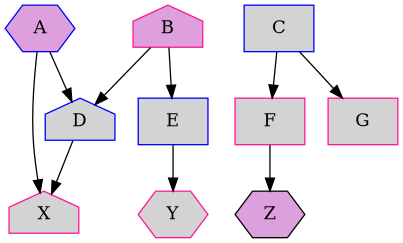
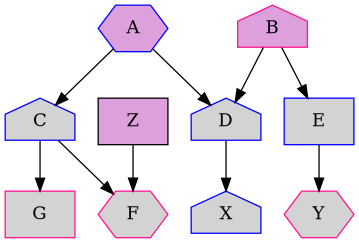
node "C": shape box -> house
edge "A" -> "X": now "A" -> "C"
node "F": shape box -> hexagon
edge "F" -> "Z": reversed
node "X": color deeppink -> blue
node "Z": shape hexagon -> box
